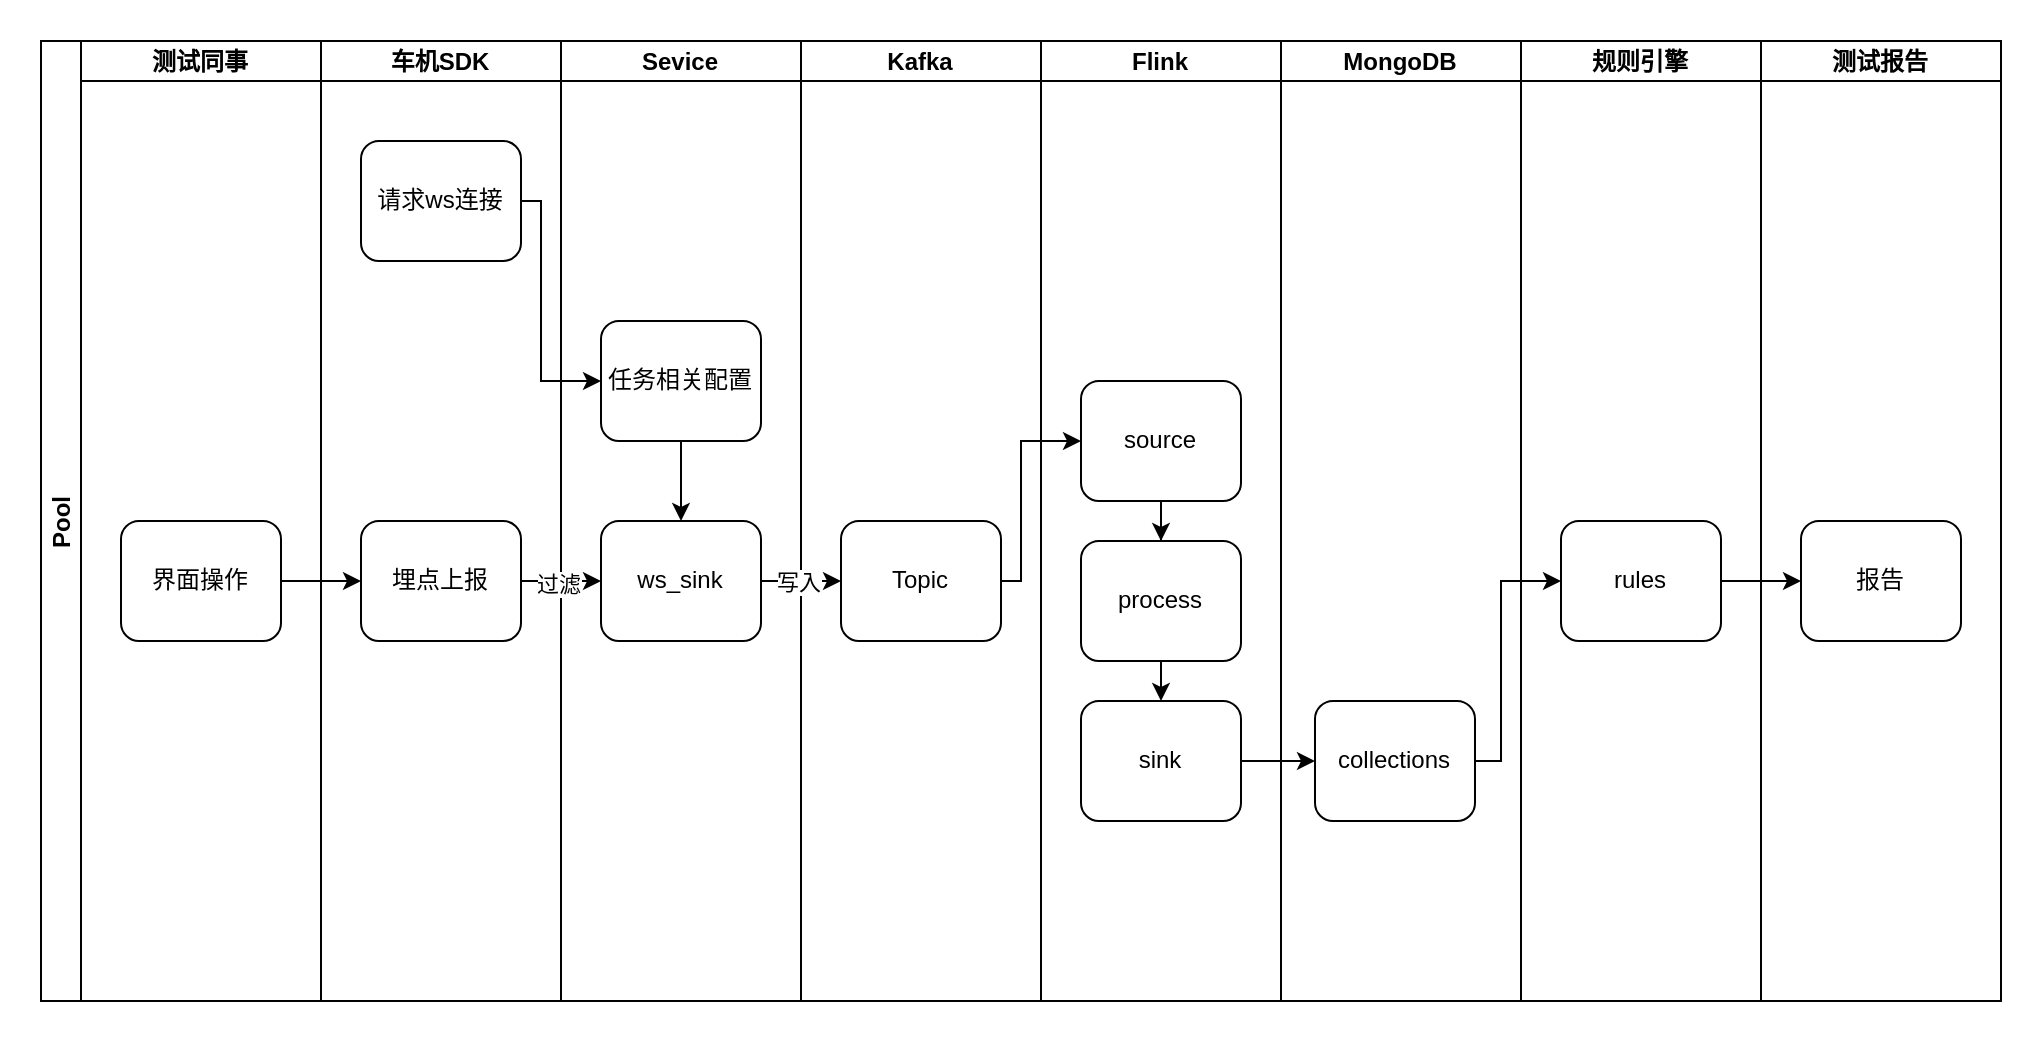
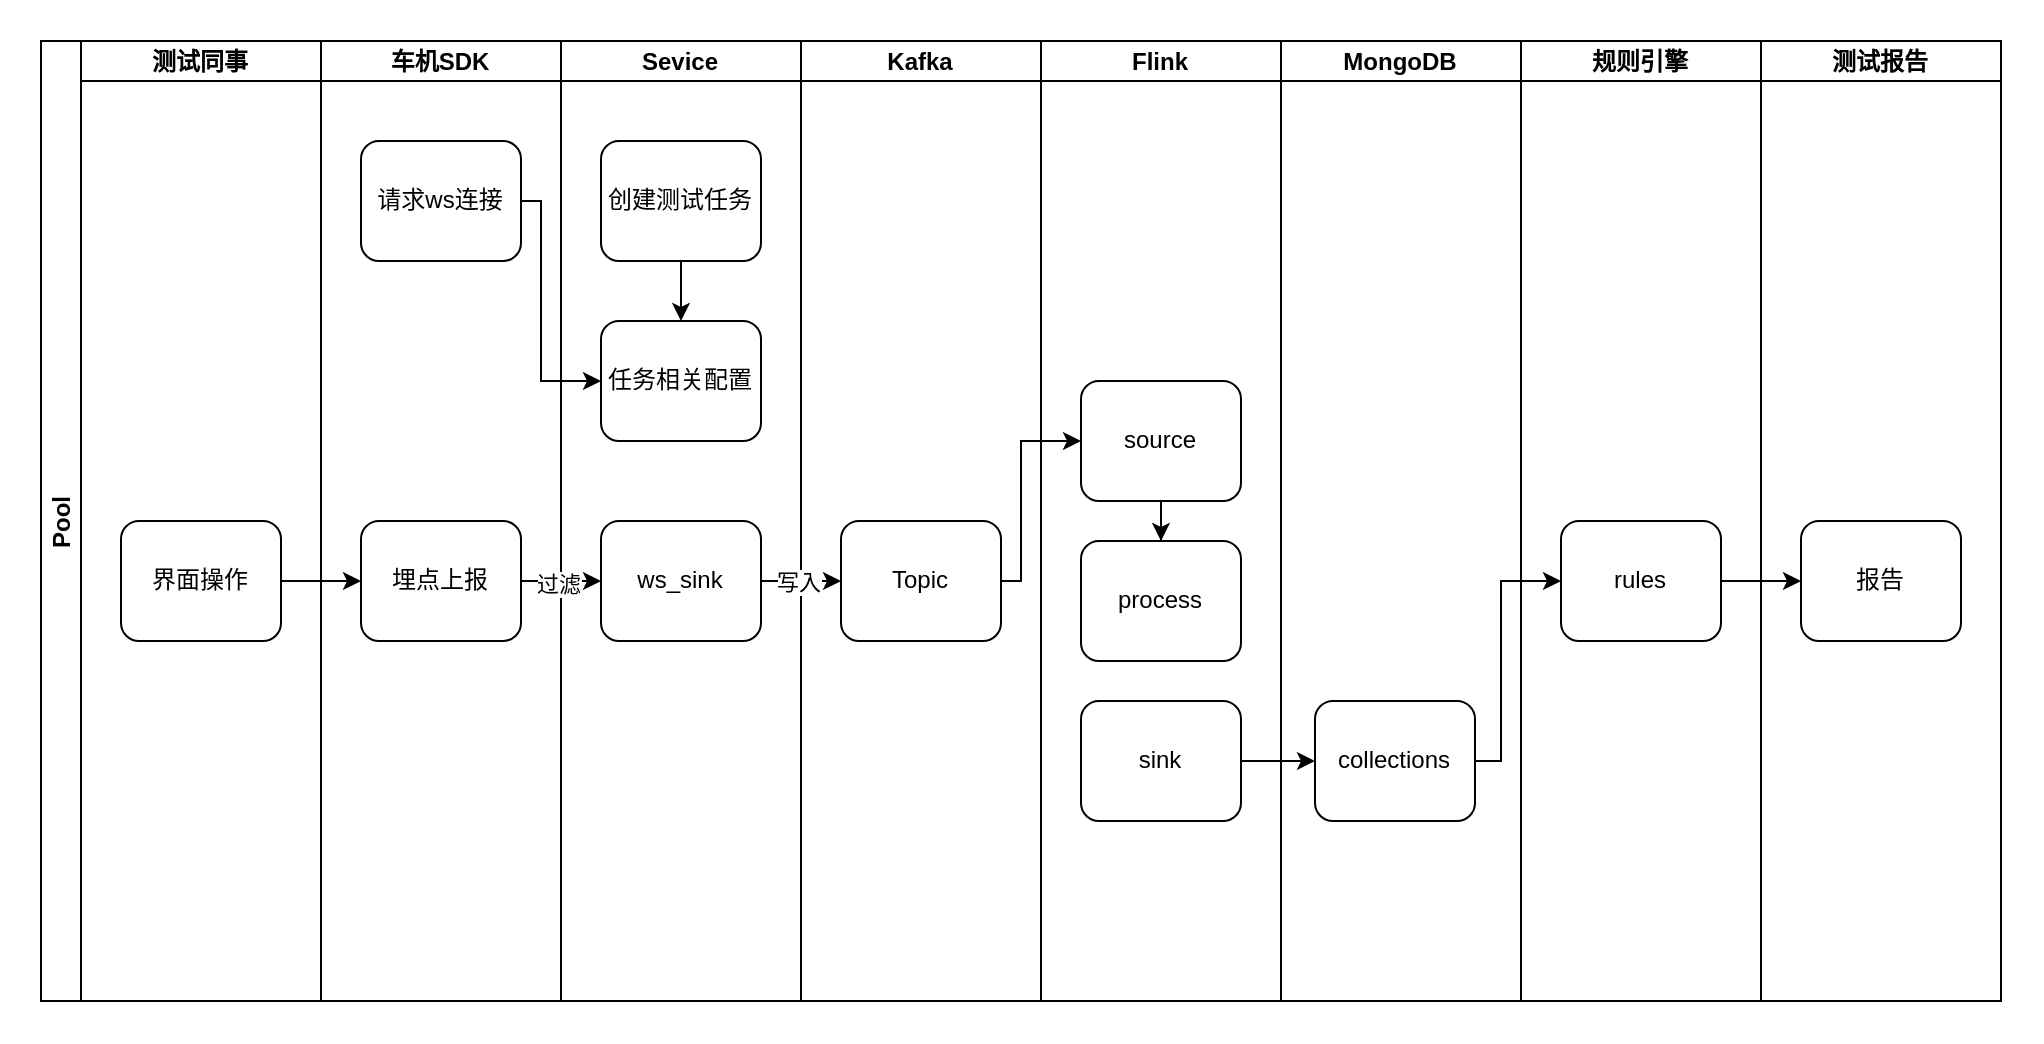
node "创建测试任务": added
edge "创建测试任务" -> "任务相关配置": added
edge "任务相关配置" -> "ws_sink": removed
edge "process" -> "sink": removed
